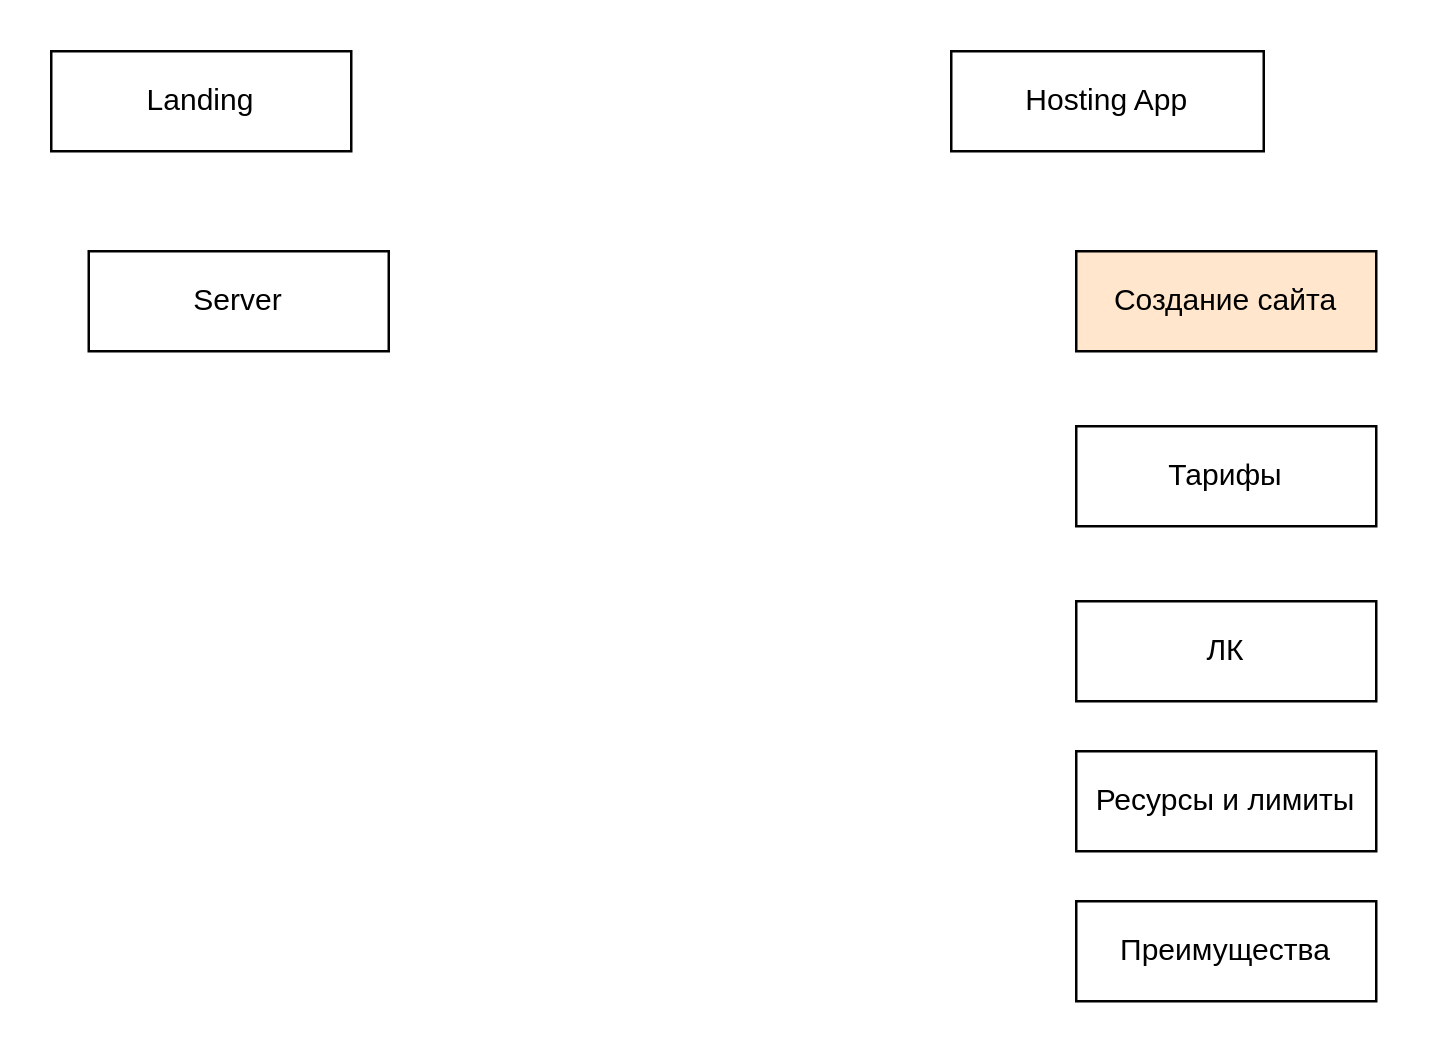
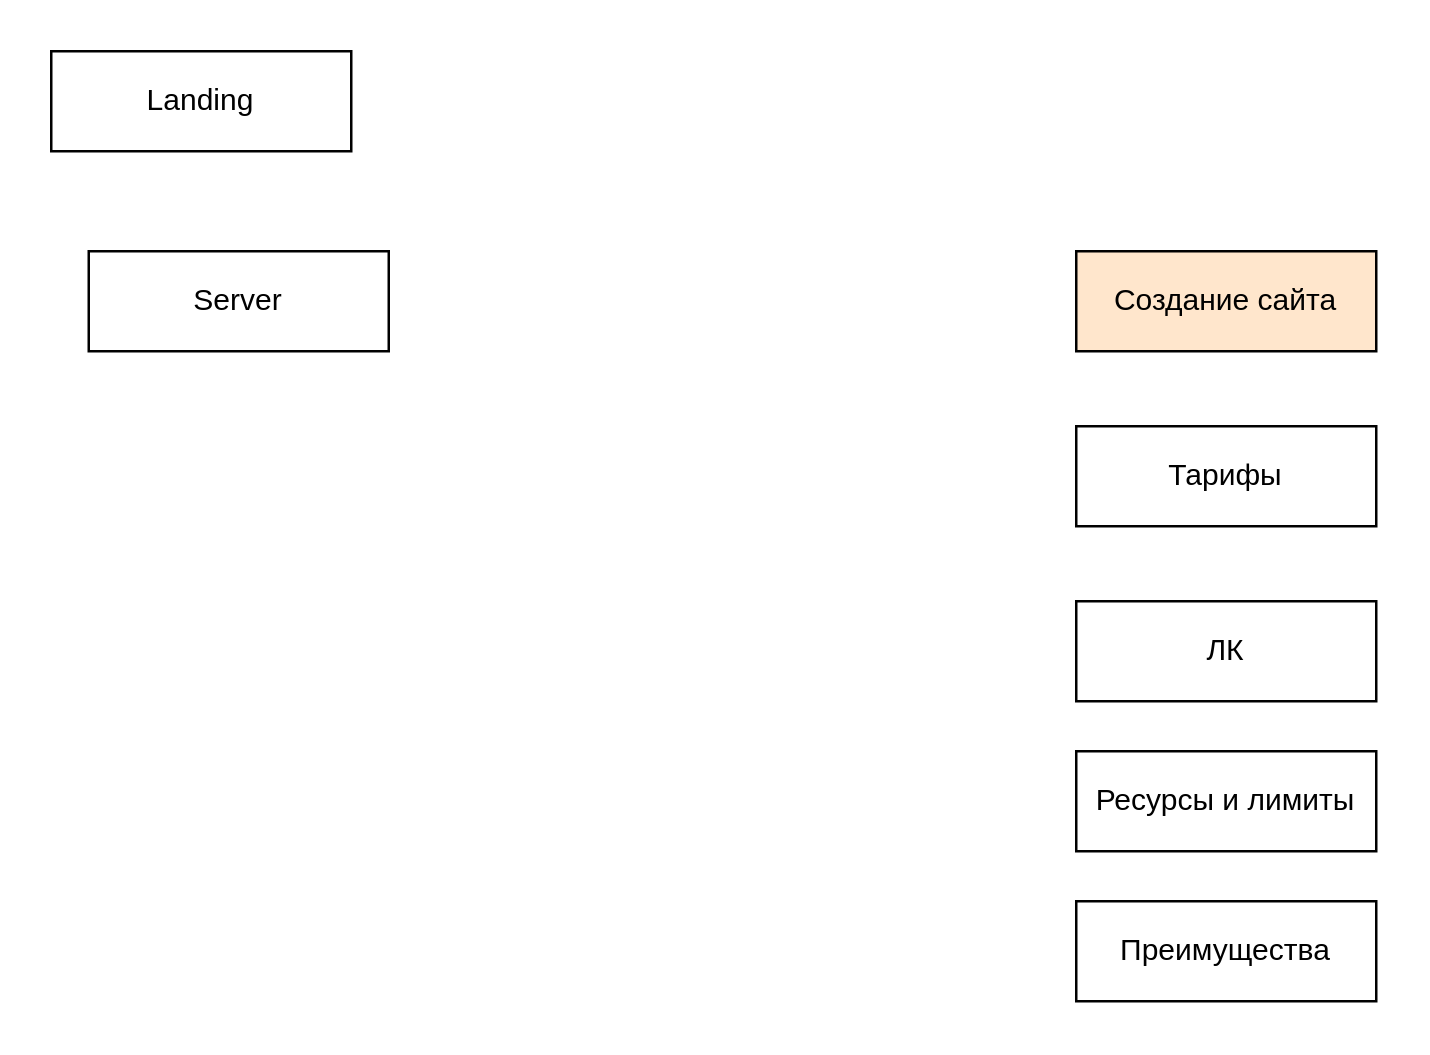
node "Hosting App": removed
